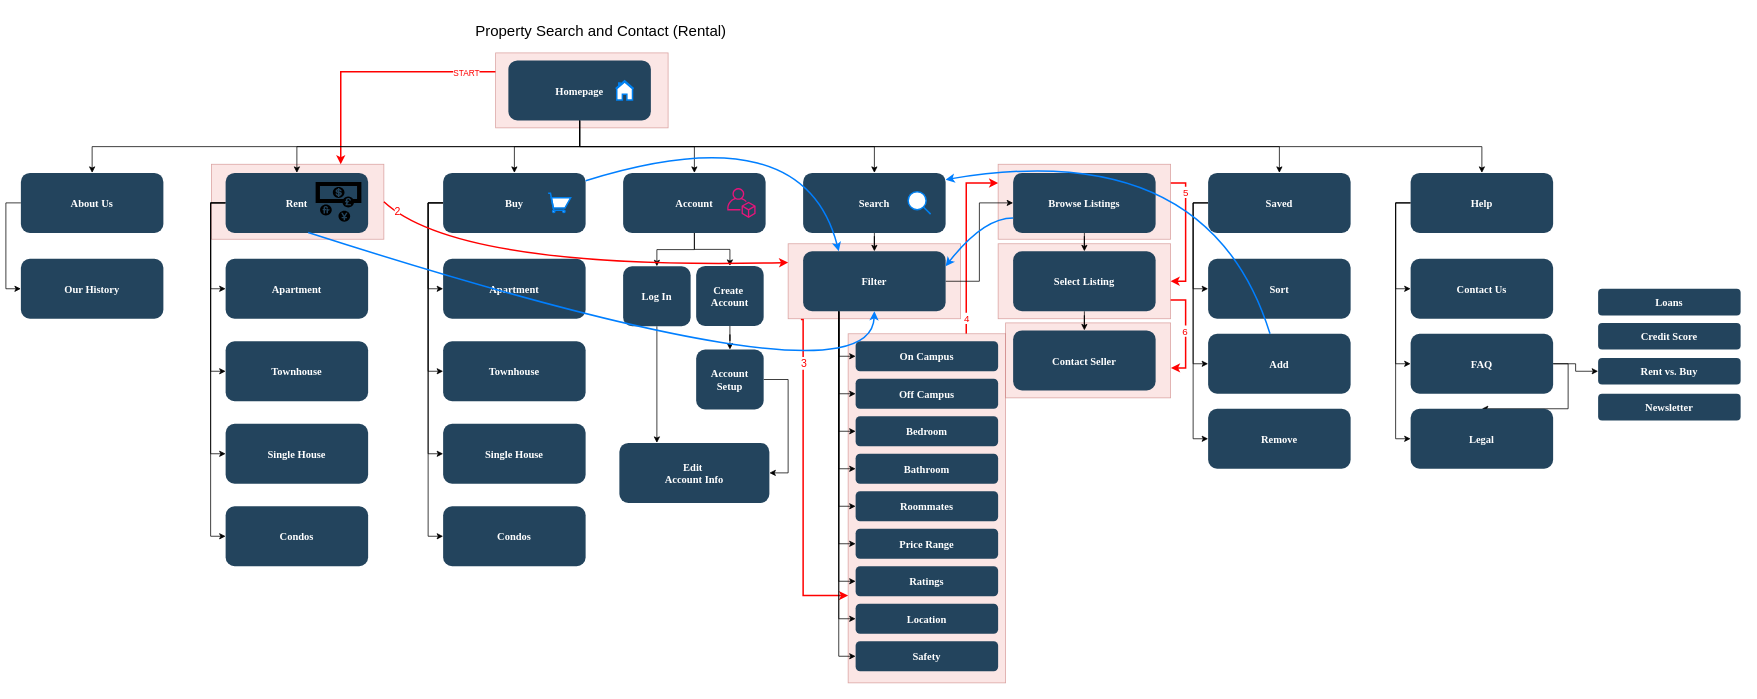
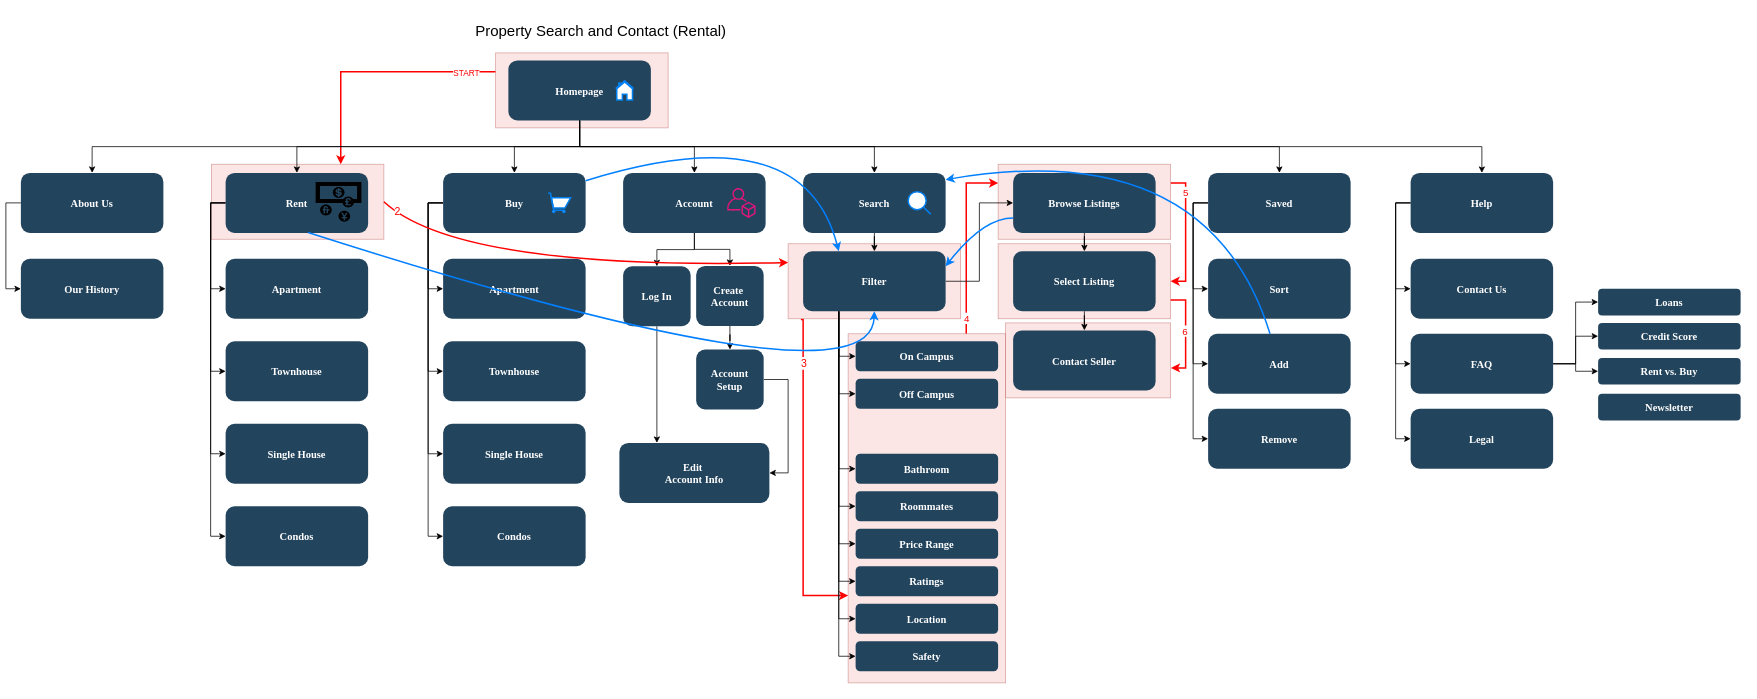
edge "FAQ" -> "Credit Score": added
edge "FAQ" -> "Legal": now "FAQ" -> "Loans"
edge "Filter" -> "Bedroom": removed
node "Bedroom": removed
